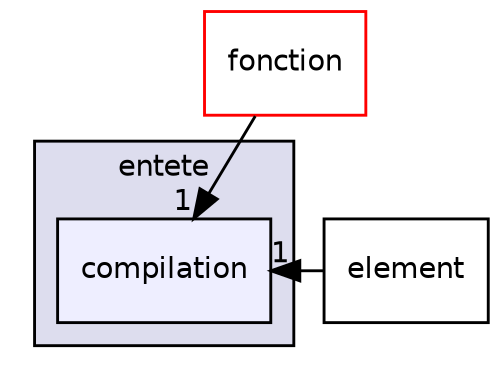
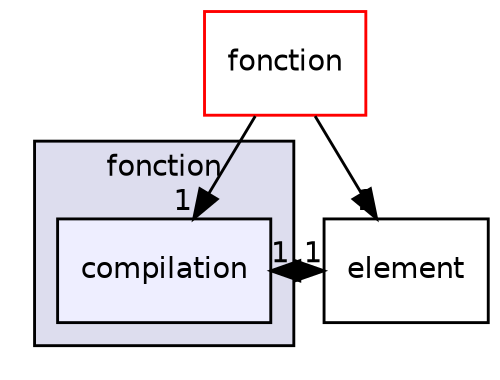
edge "fonction" -> "element": added
cluster "entete": label "entete" -> "fonction"
edge "compilation" -> "element": added
